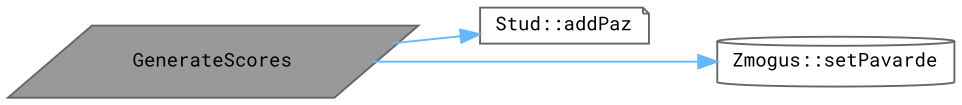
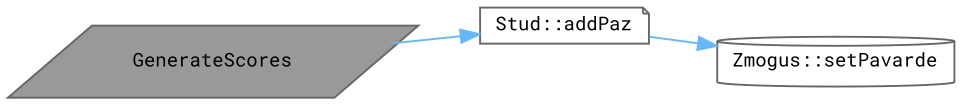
edge "GenerateScores" -> "Zmogus::setPavarde": now "Stud::addPaz" -> "Zmogus::setPavarde"
